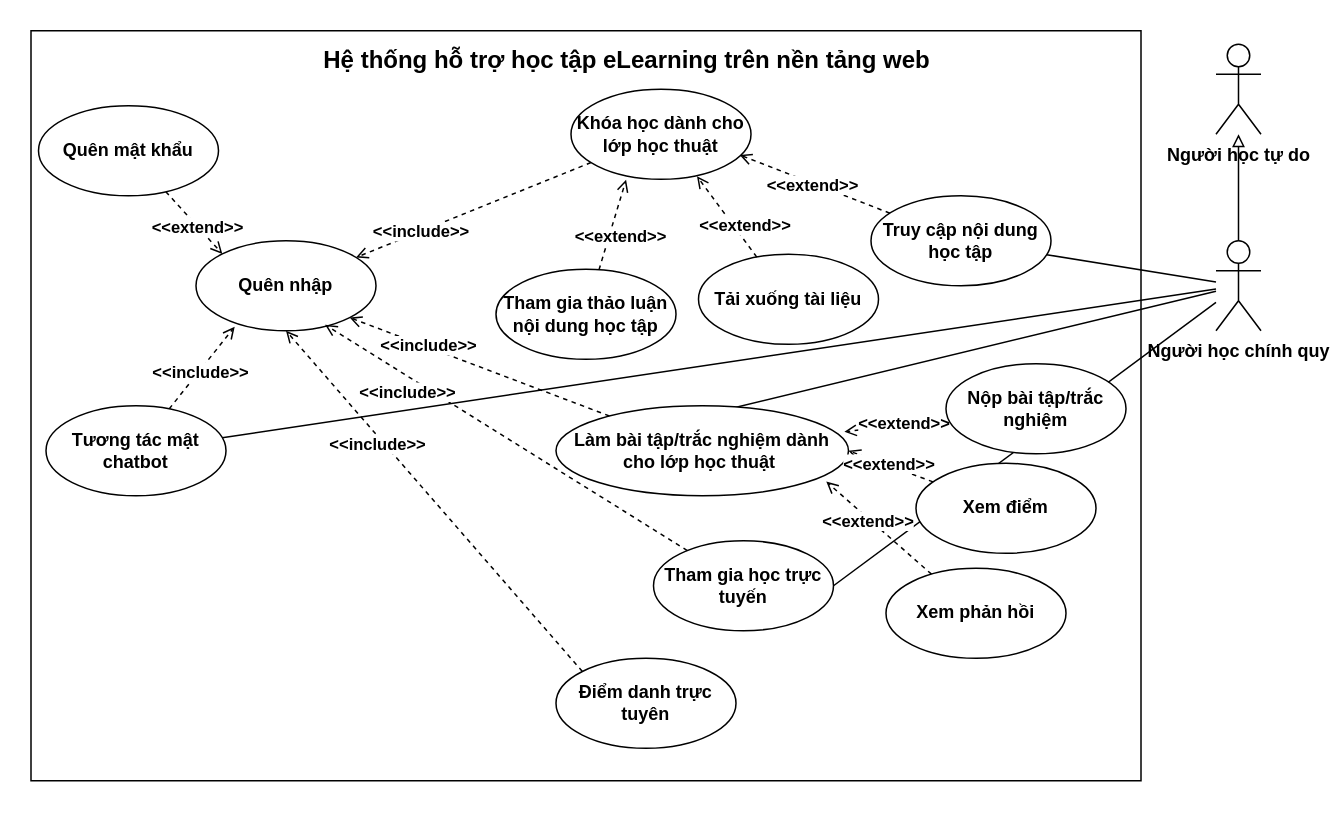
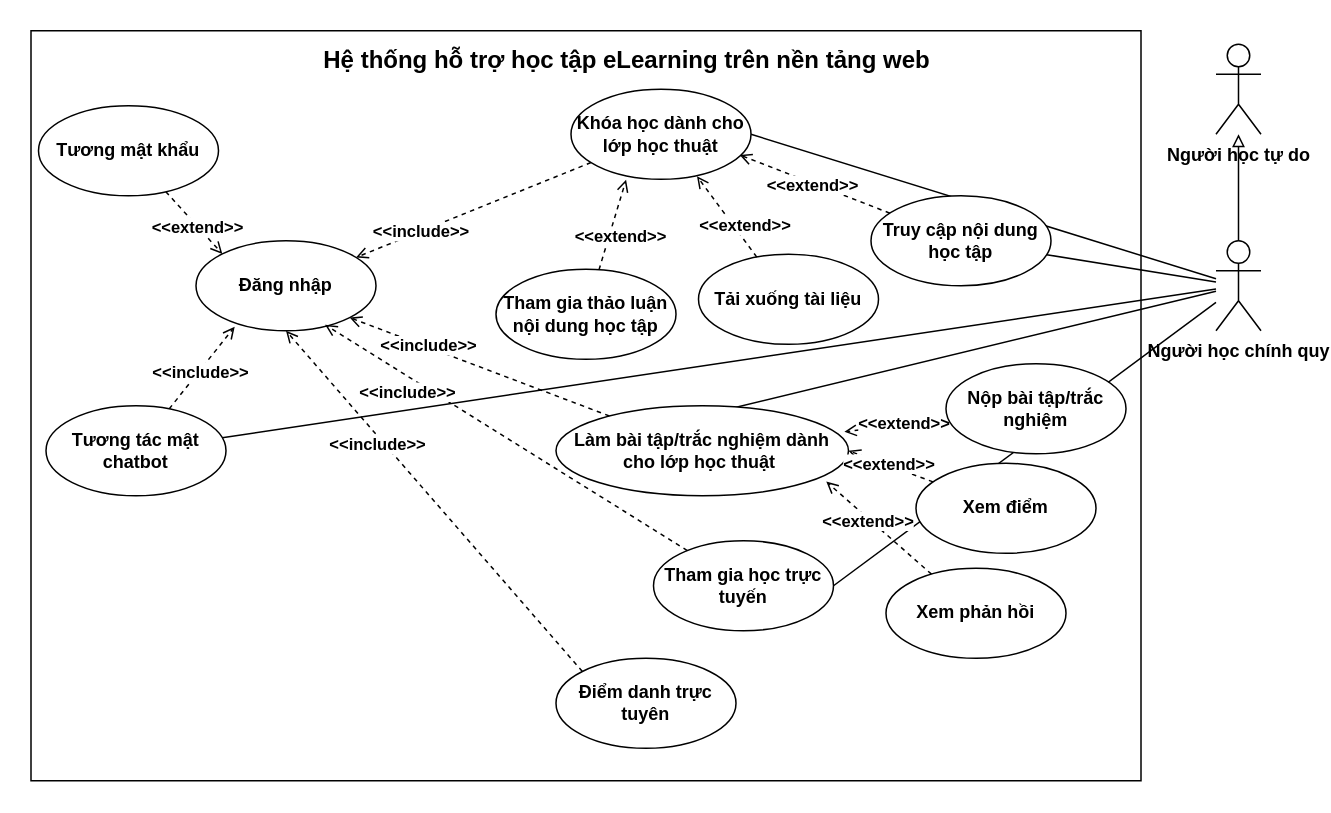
node "Quên mật khẩu": label "Quên mật khẩu" -> "Tương mật khẩu"
edge "Khóa học dành cho lớp học thuật" -- "Người học chính quy": added
node "Quên nhập": label "Quên nhập" -> "Đăng nhập"
